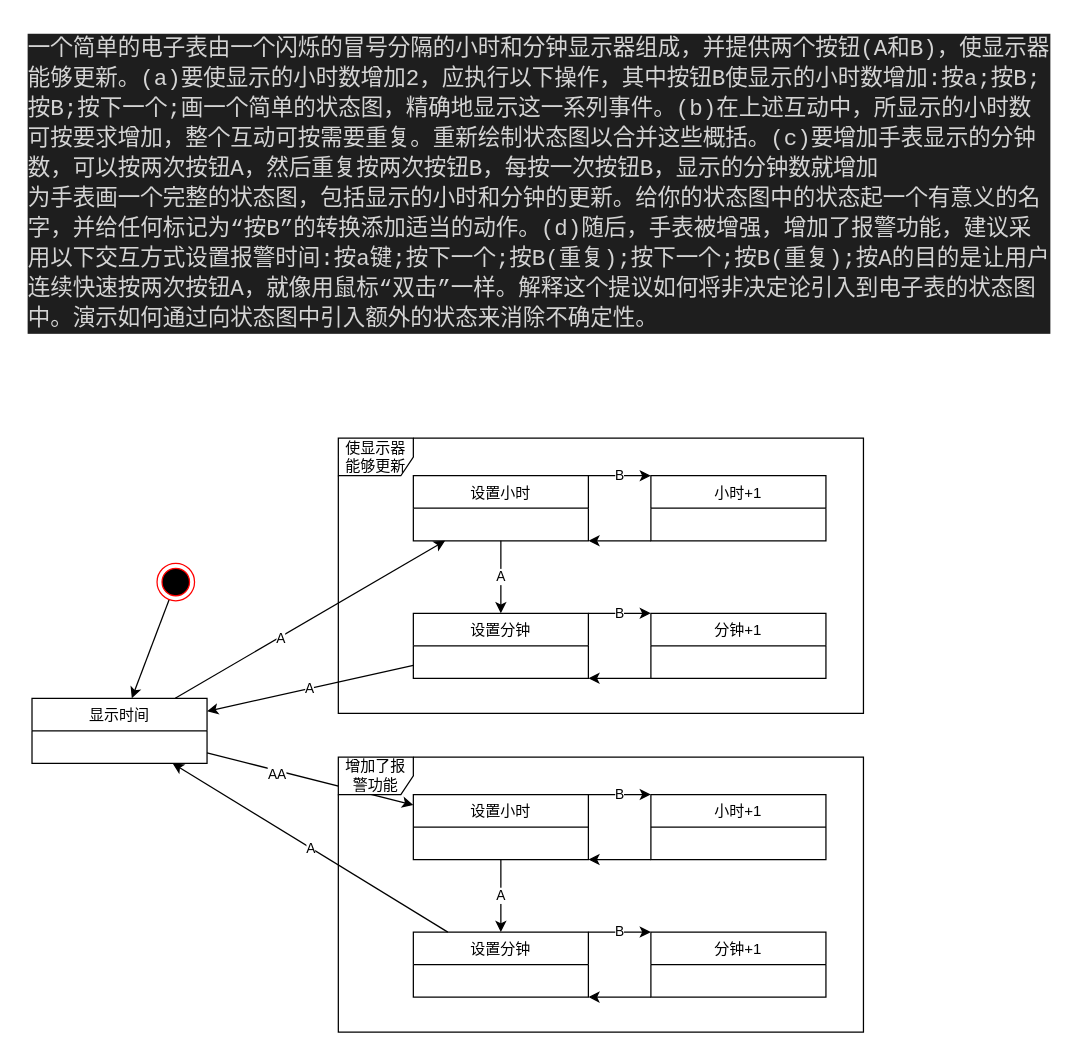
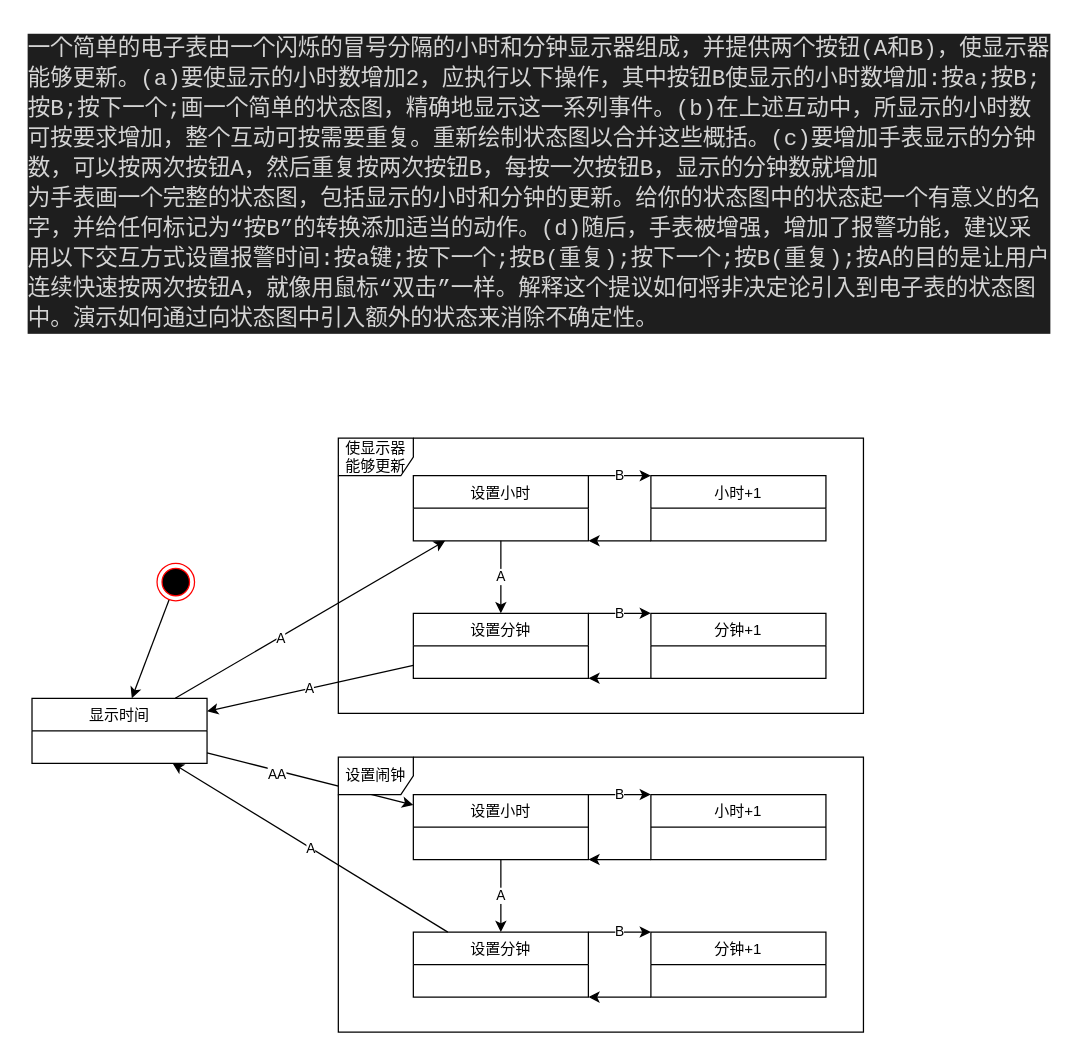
node "增加了报警功能": label "增加了报警功能" -> "设置闹钟"
